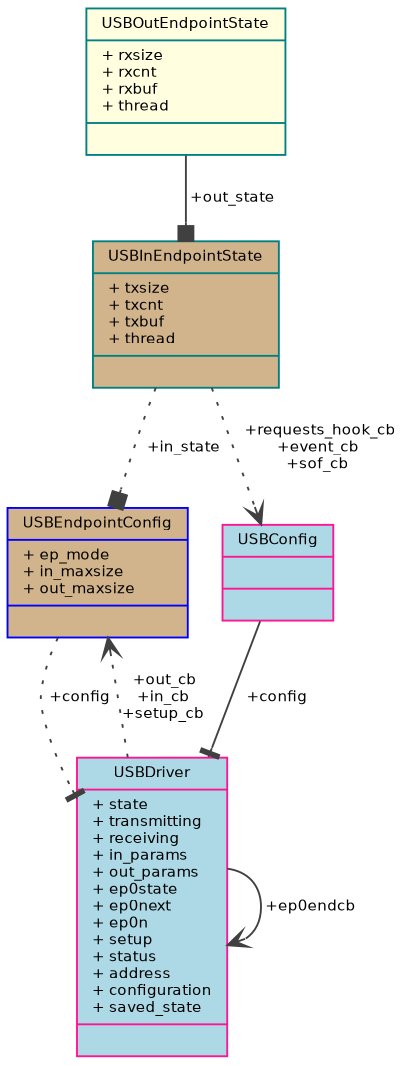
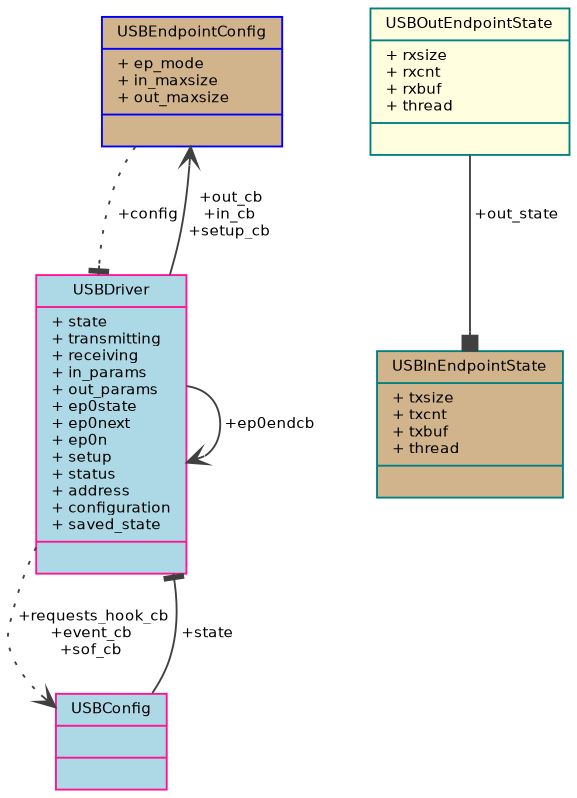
edge "USBInEndpointState" -> "USBEndpointConfig": removed, label "+in_state"
edge "USBInEndpointState" -> "USBConfig": now "USBDriver" -> "USBConfig"
edge "USBConfig" -> "USBDriver": label " +config" -> " +state"
edge "USBDriver" -> "USBEndpointConfig": style dotted -> solid
